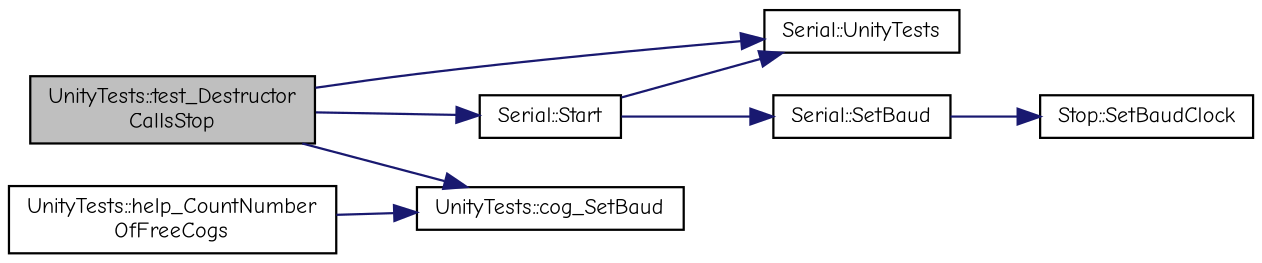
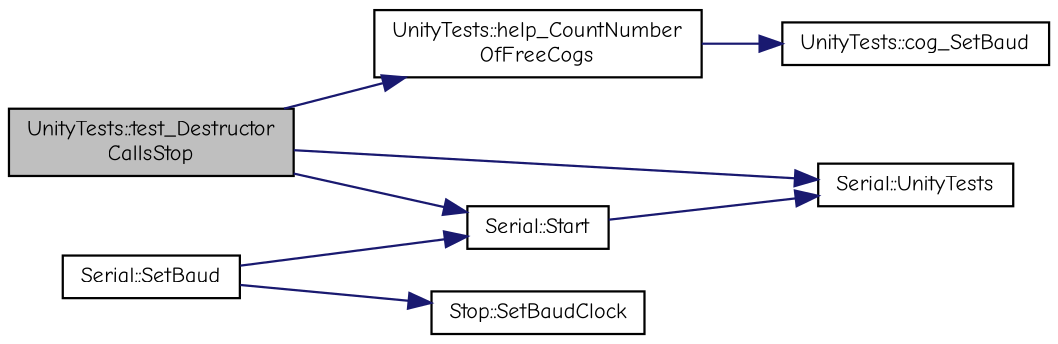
edge "Serial::Start" -> "Serial::SetBaud": reversed
edge "UnityTests::test_Destructor CallsStop" -> "UnityTests::cog_SetBaud": now "UnityTests::test_Destructor CallsStop" -> "UnityTests::help_CountNumber OfFreeCogs"
